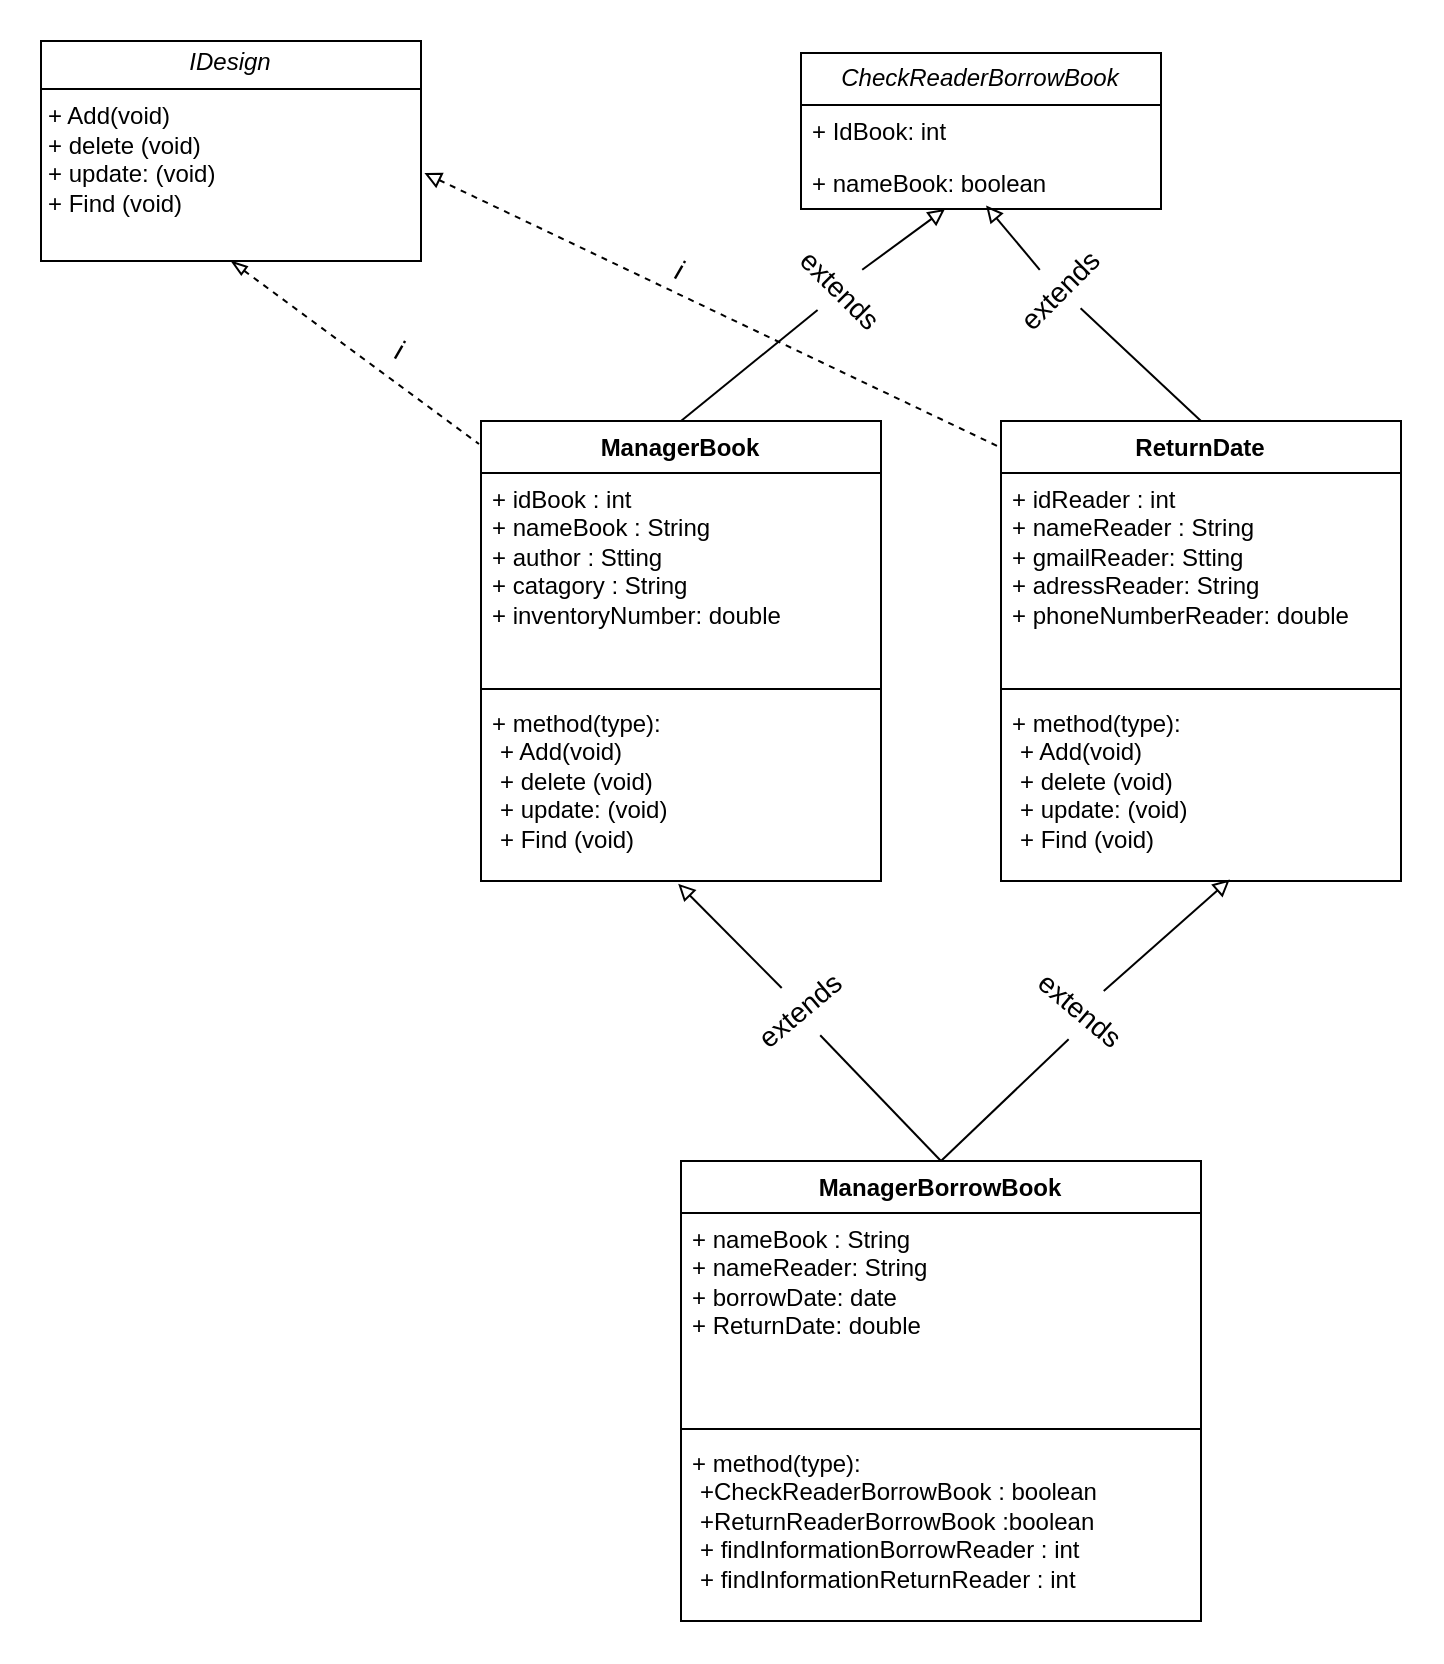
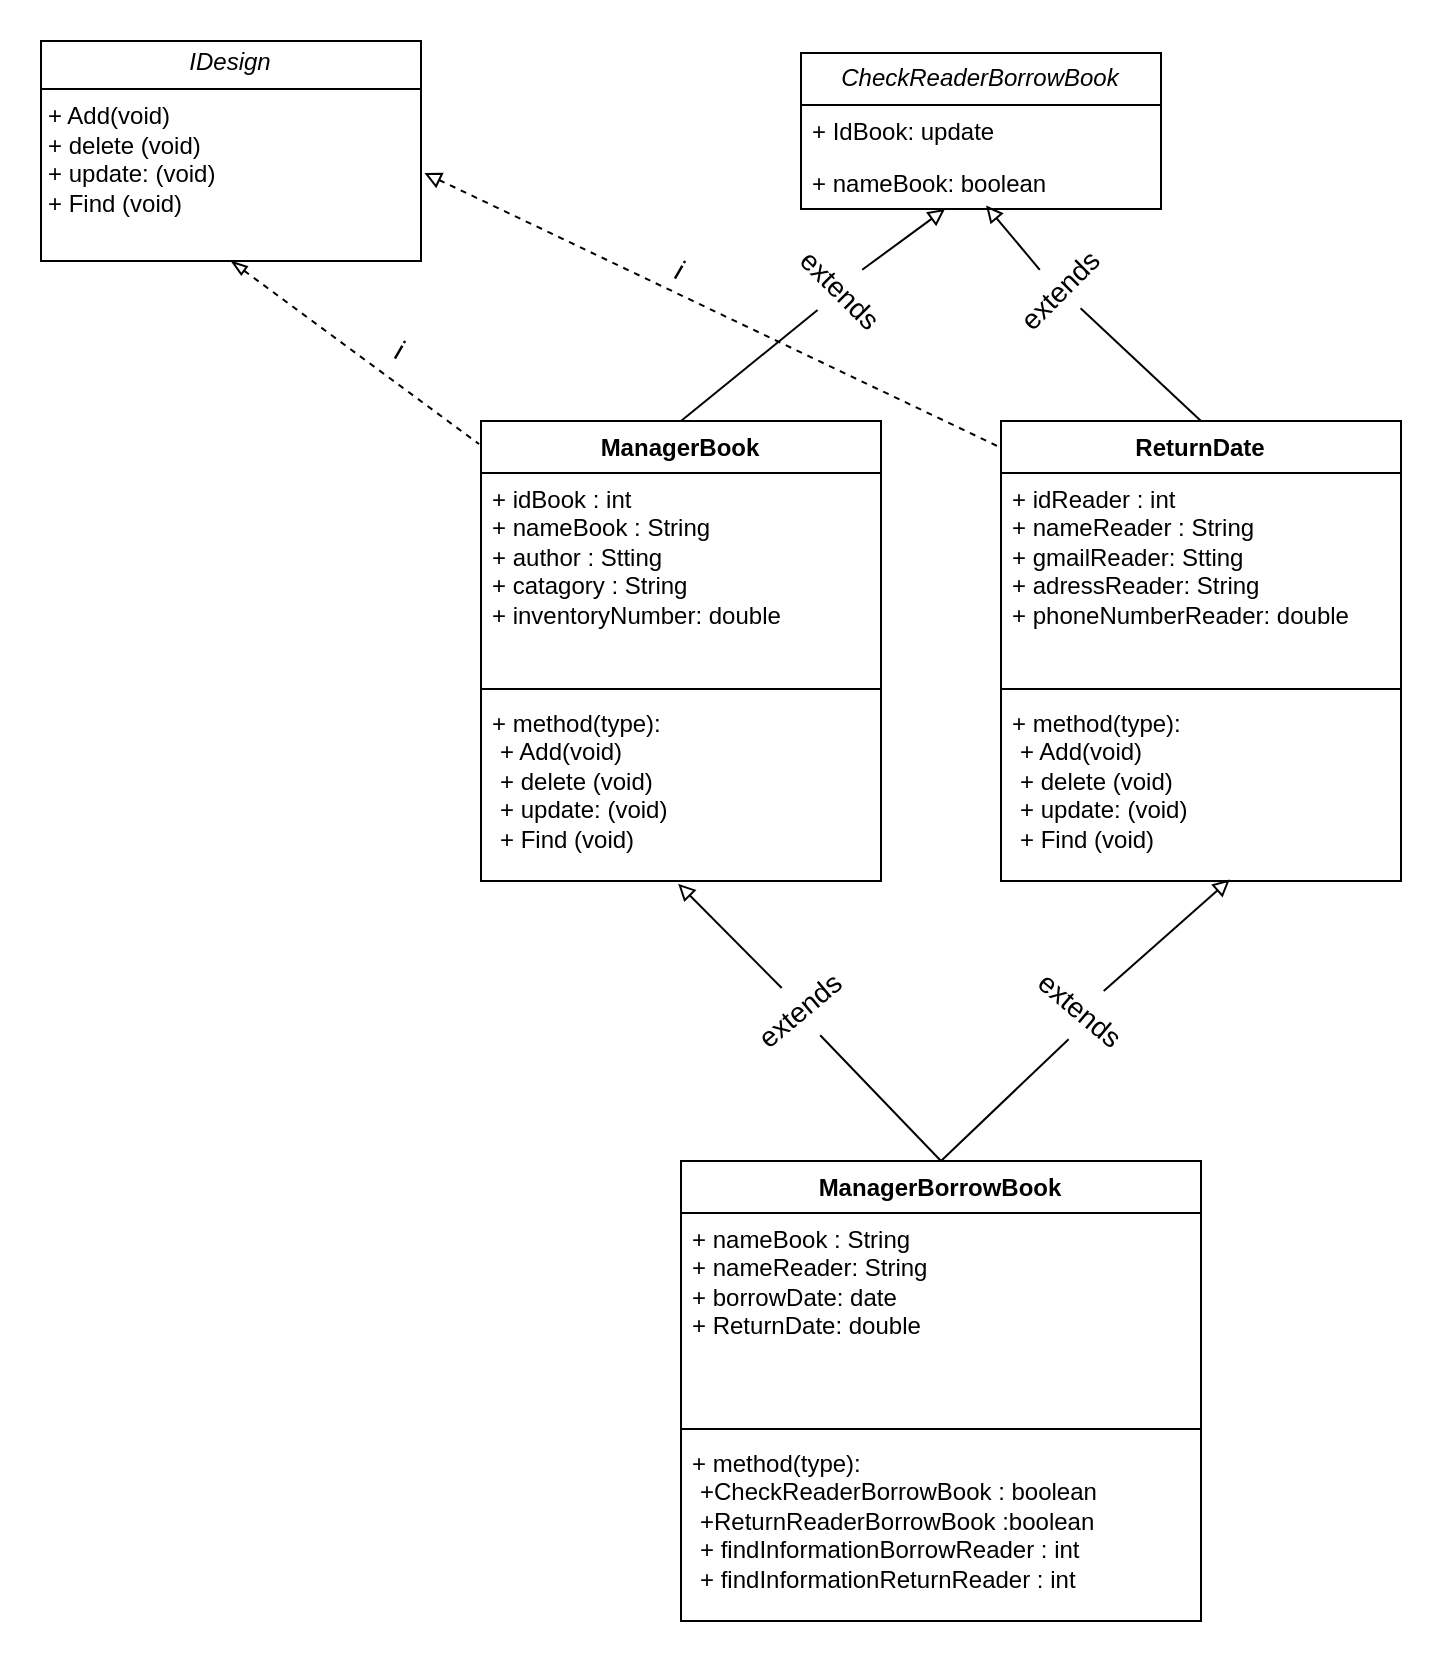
node "+ IdBook: int": label "+ IdBook: int" -> "+ IdBook: update"
